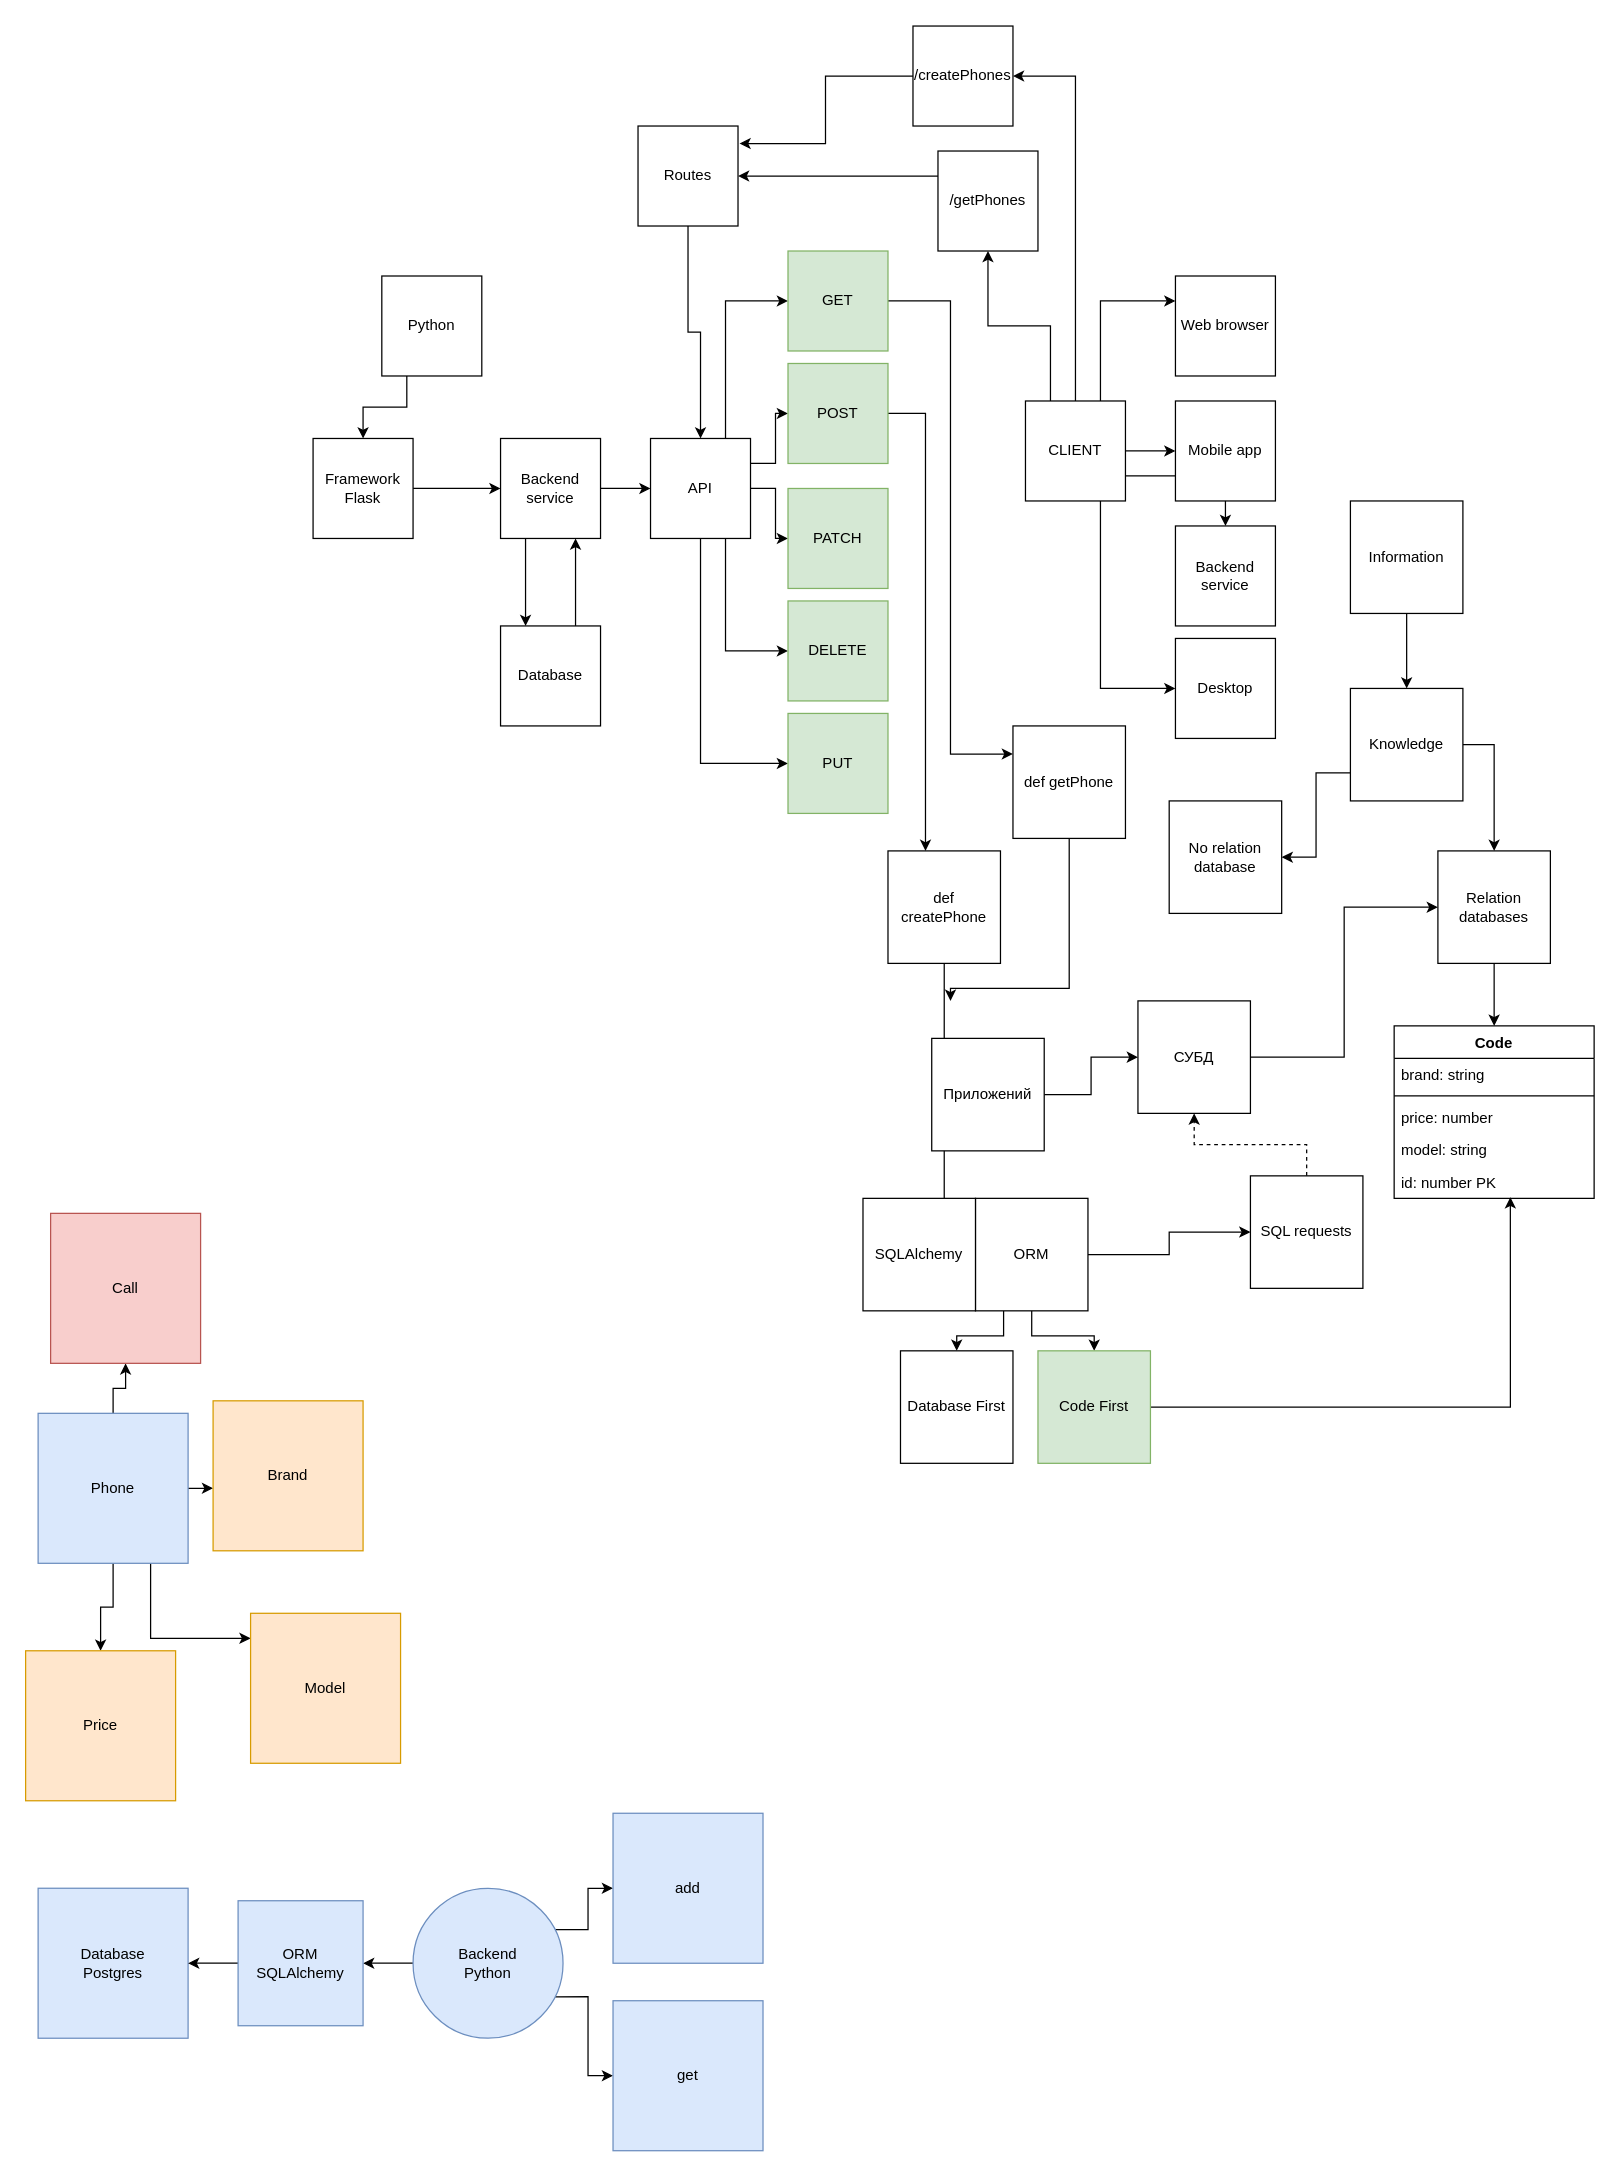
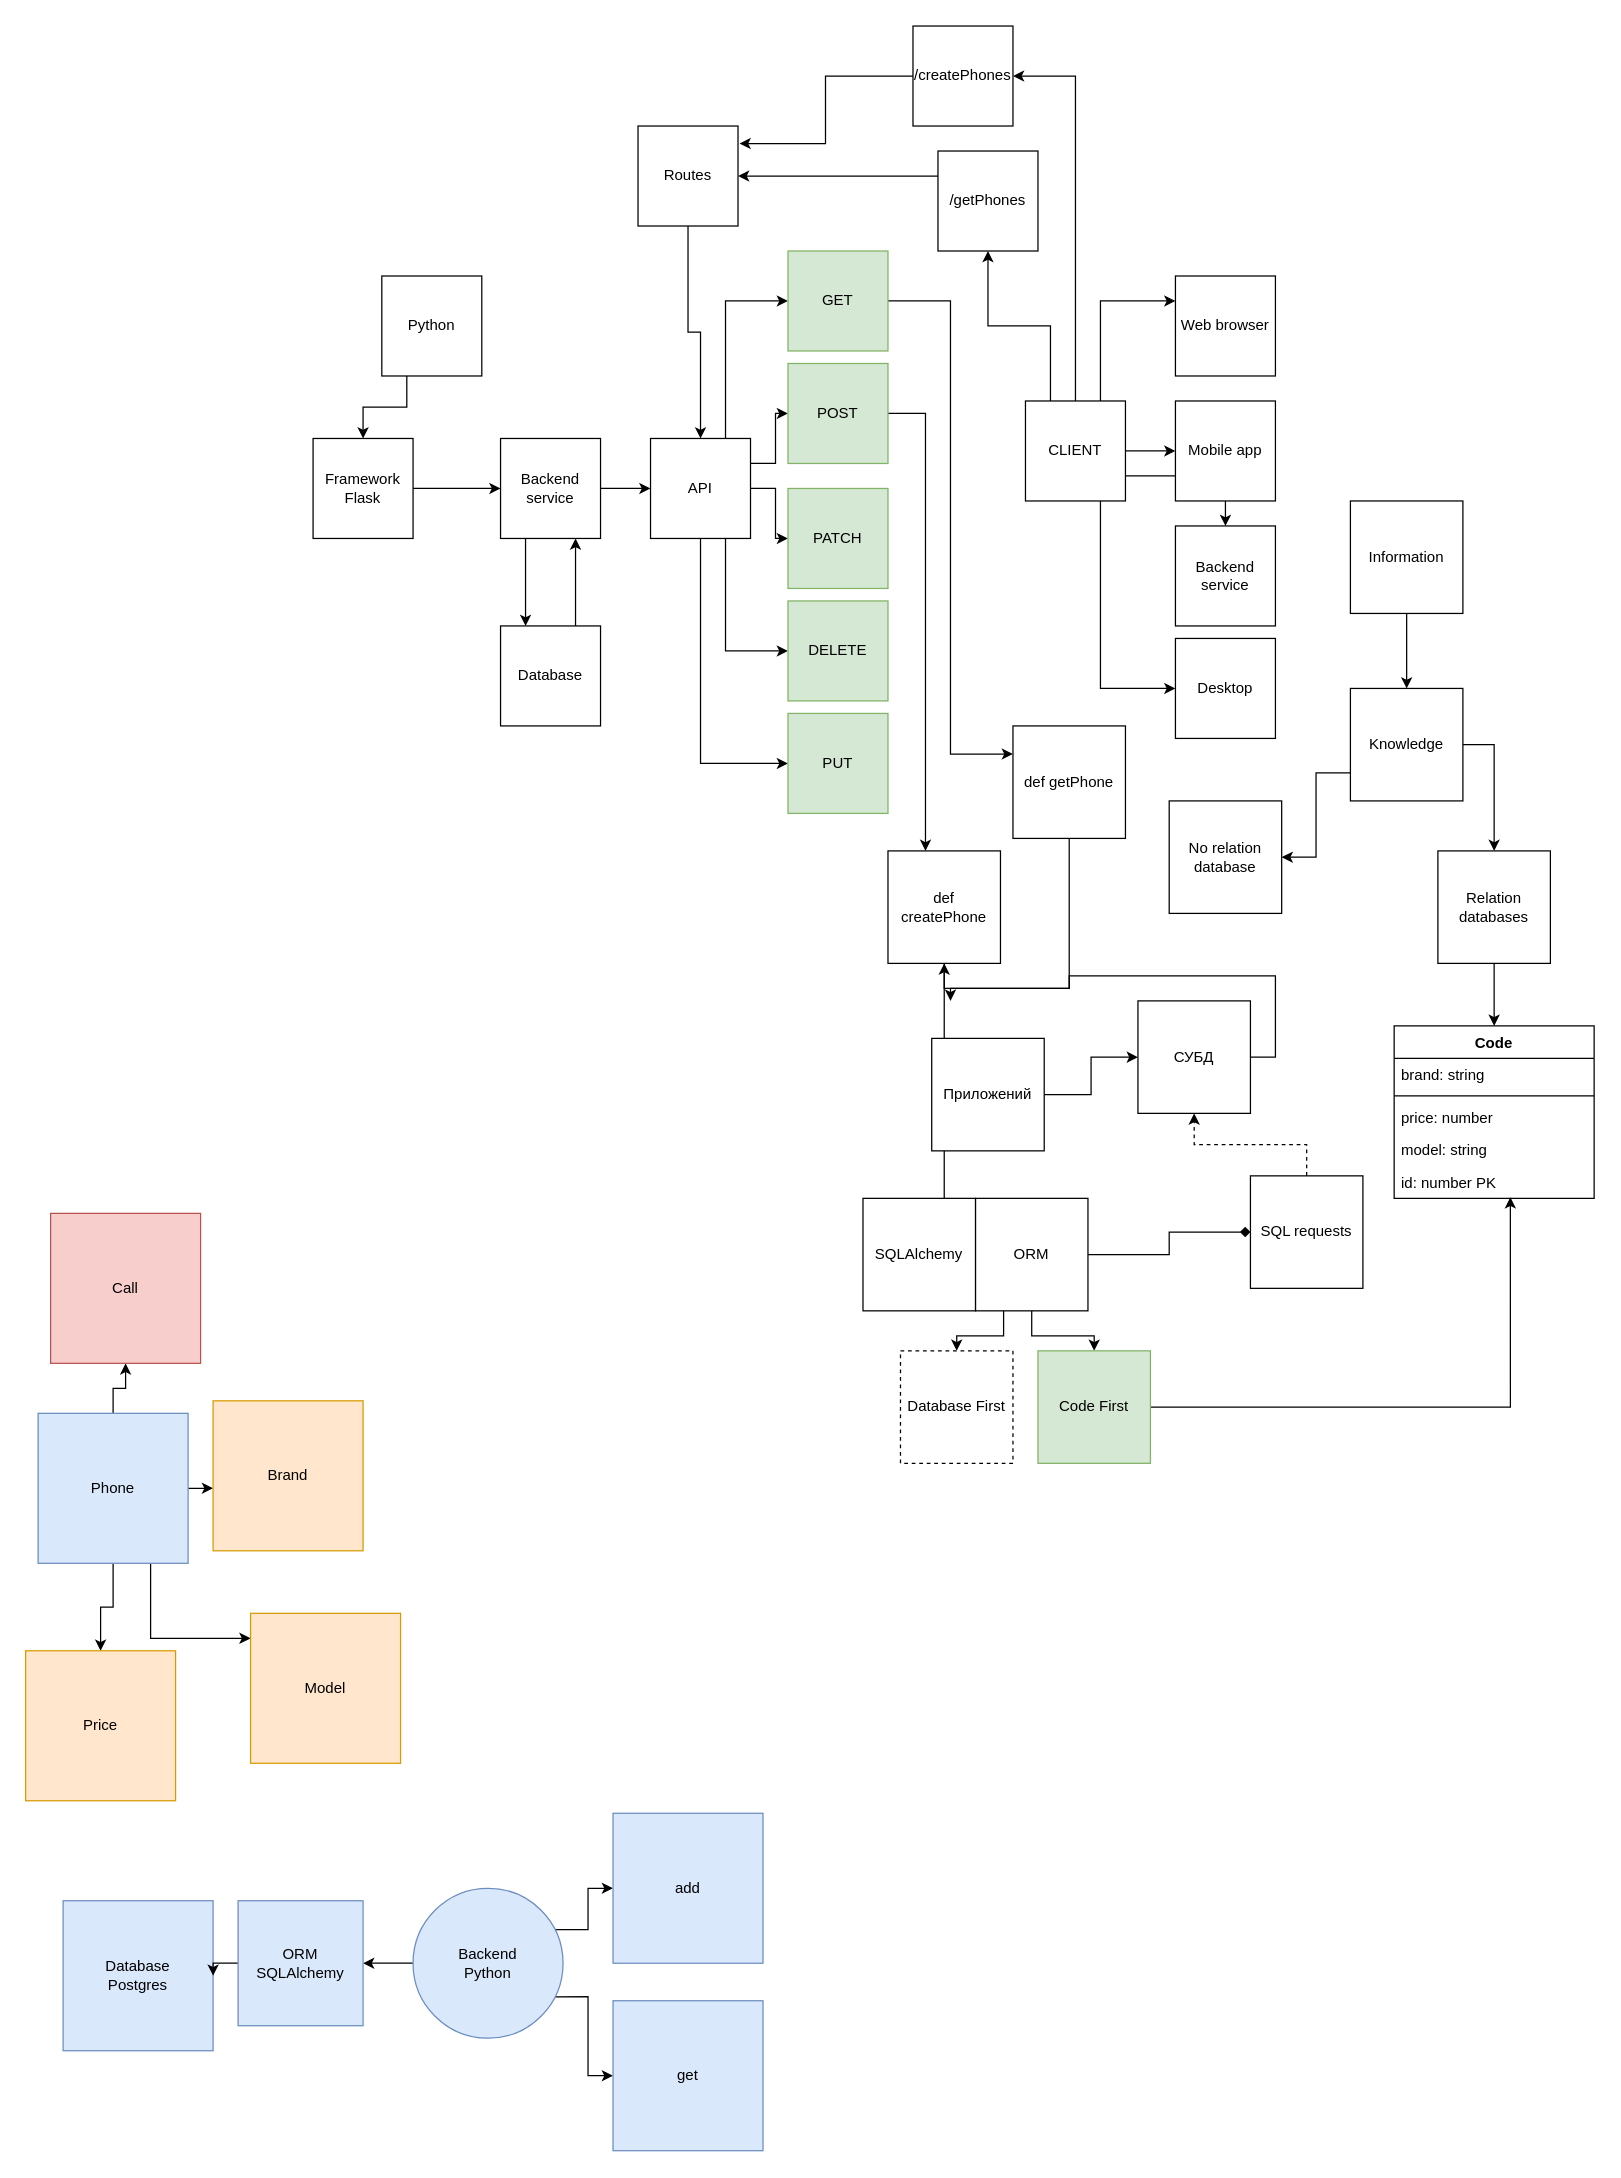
edge "СУБД" -> "Relation databases": now "СУБД" -> "def createPhone"
edge "ORM" -> "SQL requests": arrowhead classic -> diamond
node "Database First": style solid -> dashed
node "Database Postgres": moved (113, 1963) -> (138, 1976)
